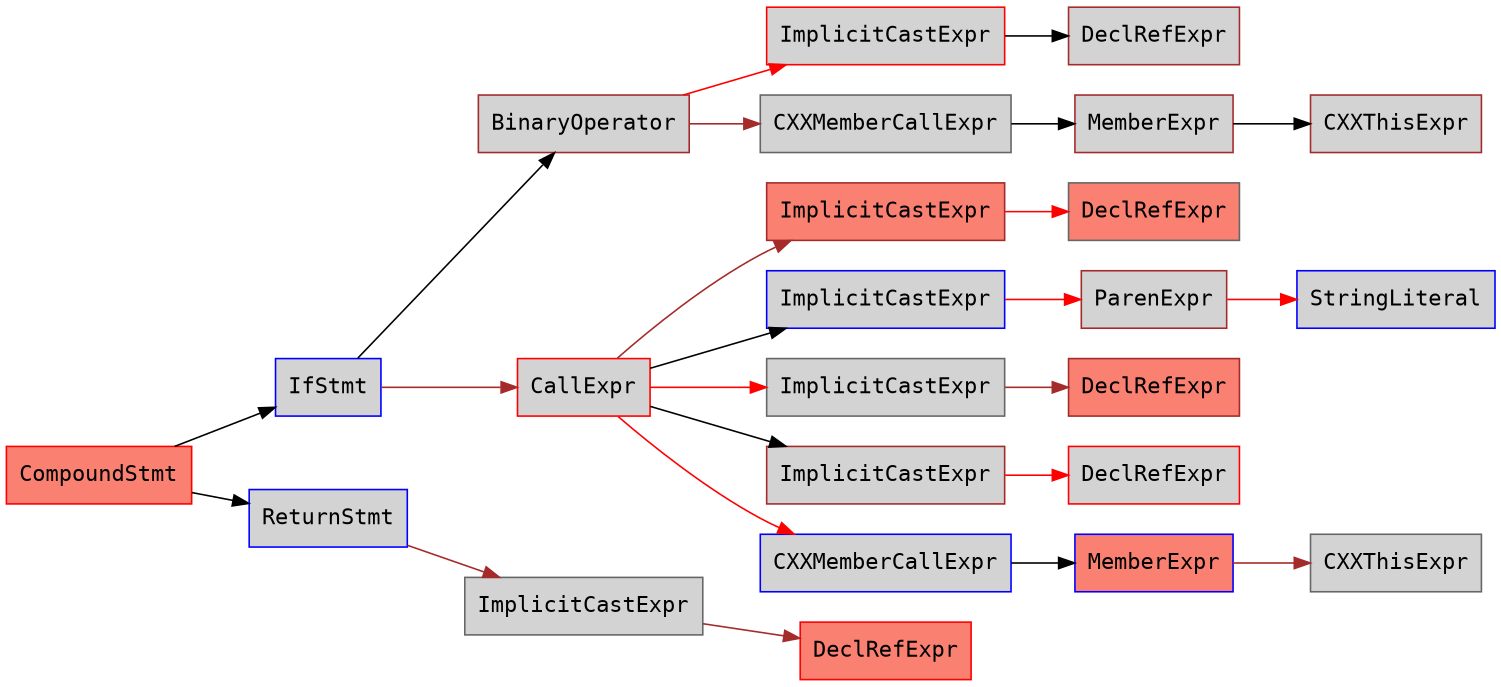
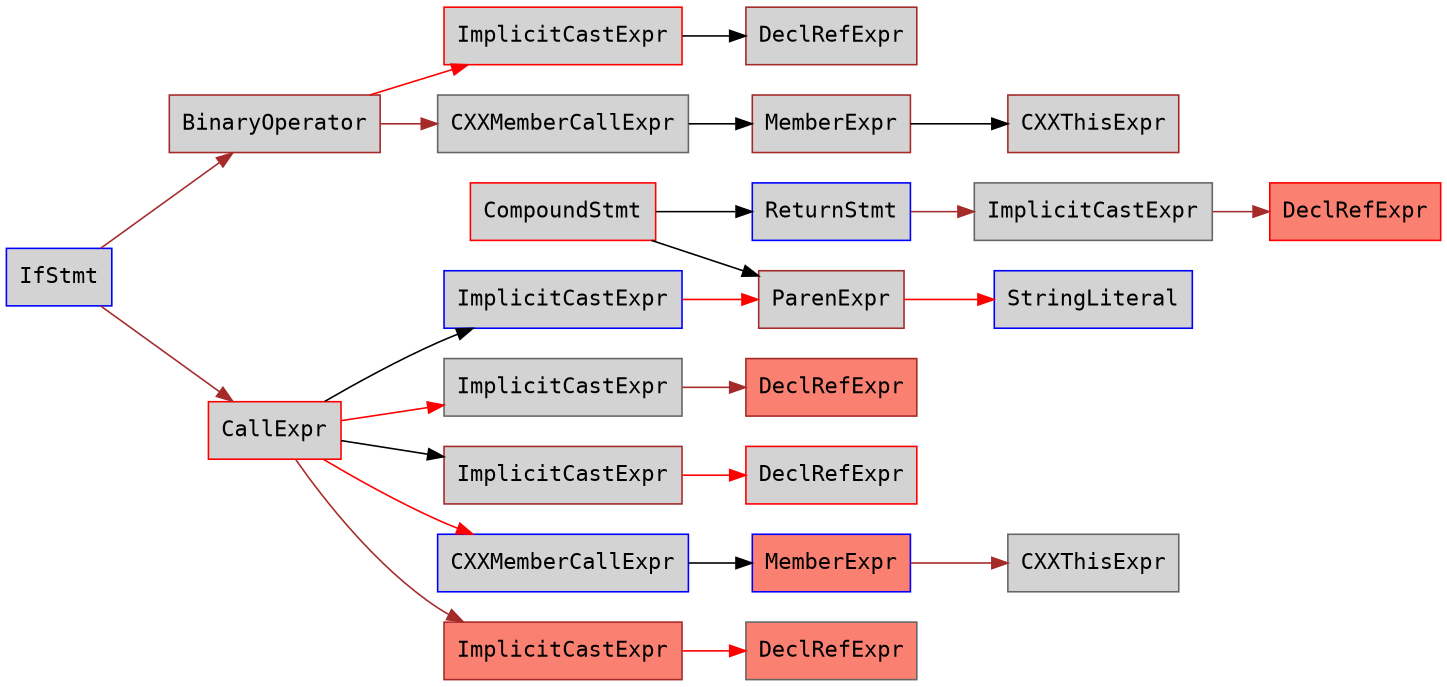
edge "IfStmt" -> "BinaryOperator": color black -> brown
edge "CompoundStmt" -> "IfStmt": now "CompoundStmt" -> "ParenExpr"
node "CompoundStmt": fillcolor salmon -> lightgrey
